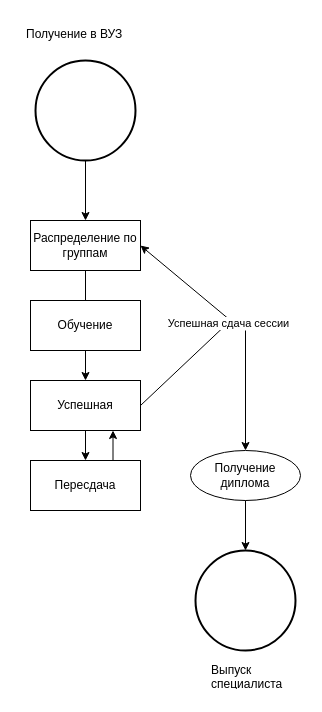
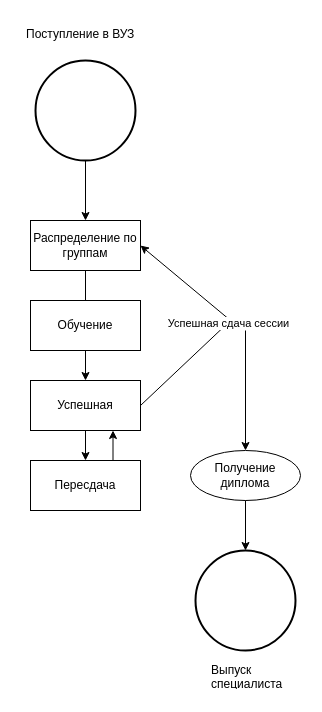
node "Получение в ВУЗ": label "Получение в ВУЗ" -> "Поступление в ВУЗ"
